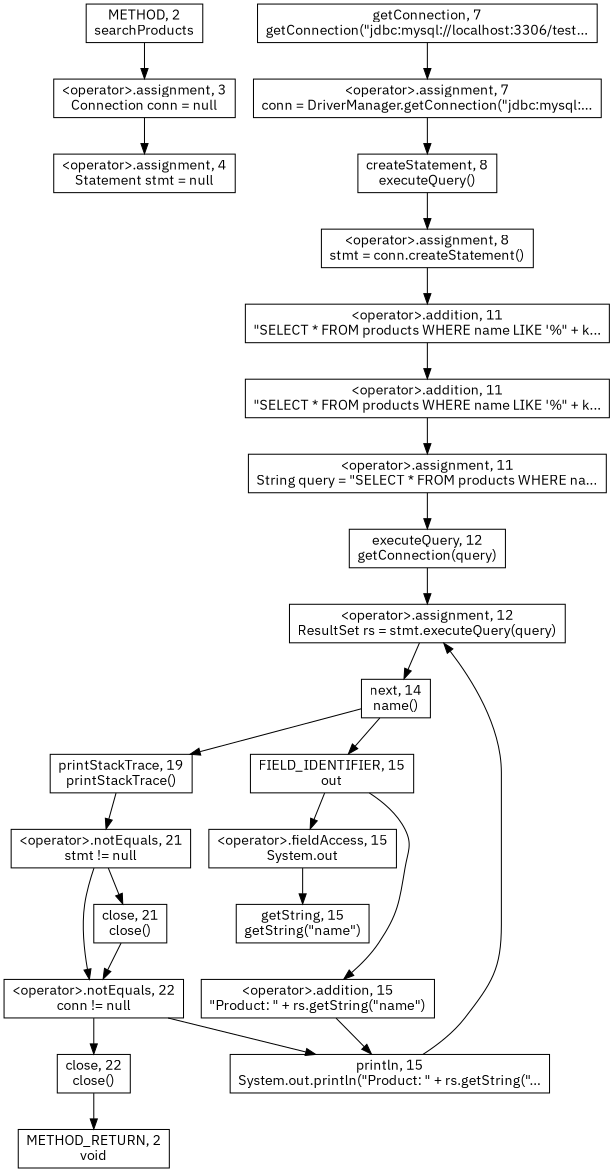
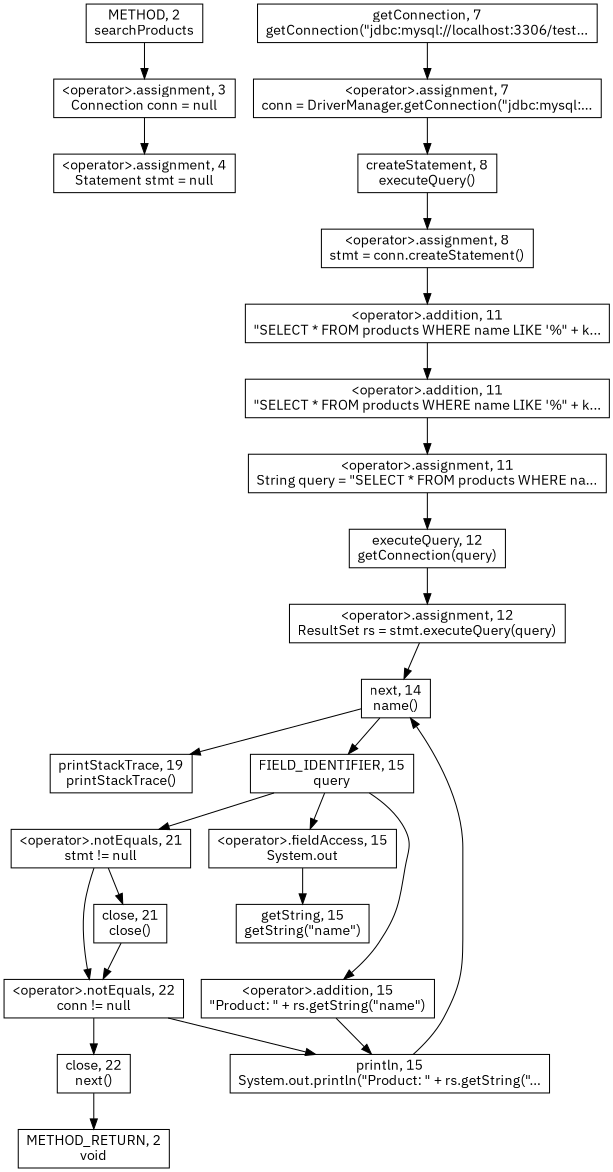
node "FIELD_IDENTIFIER, 15": text "out" -> "query"
edge "printStackTrace, 19" -> "<operator>.notEquals, 21": now "FIELD_IDENTIFIER, 15" -> "<operator>.notEquals, 21"
edge "println, 15" -> "<operator>.assignment, 12": now "println, 15" -> "next, 14"
node "close, 22": text "close()" -> "next()"
